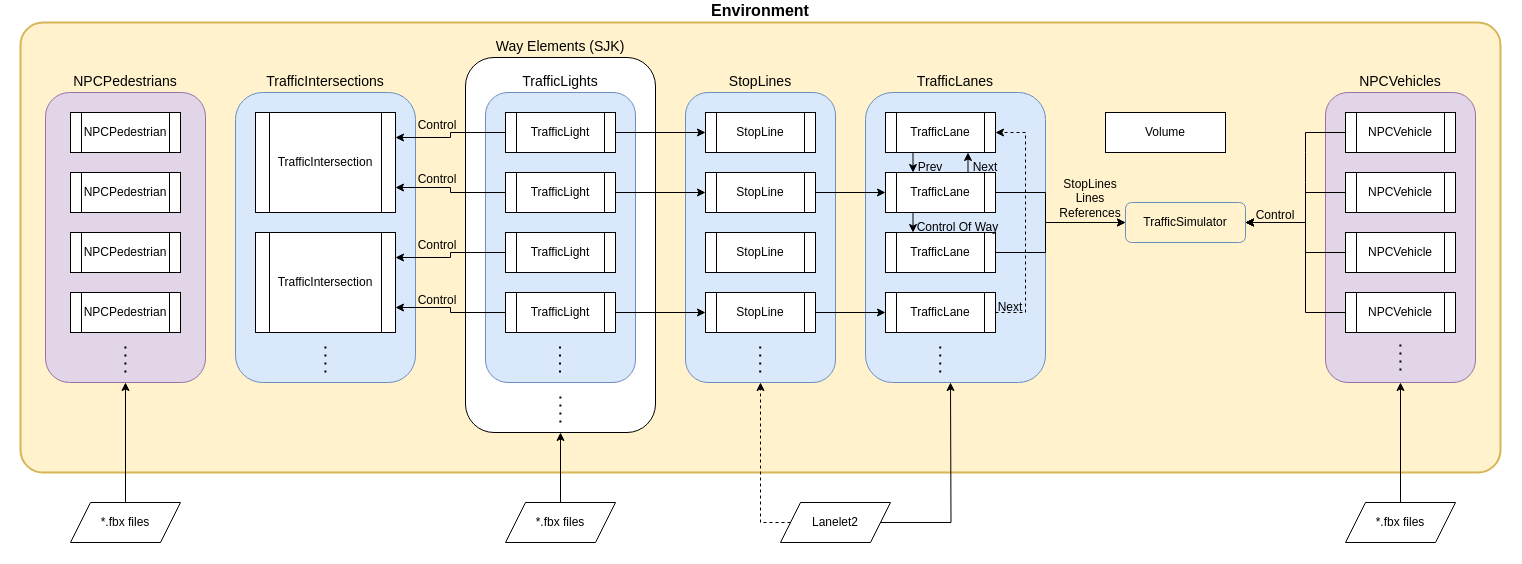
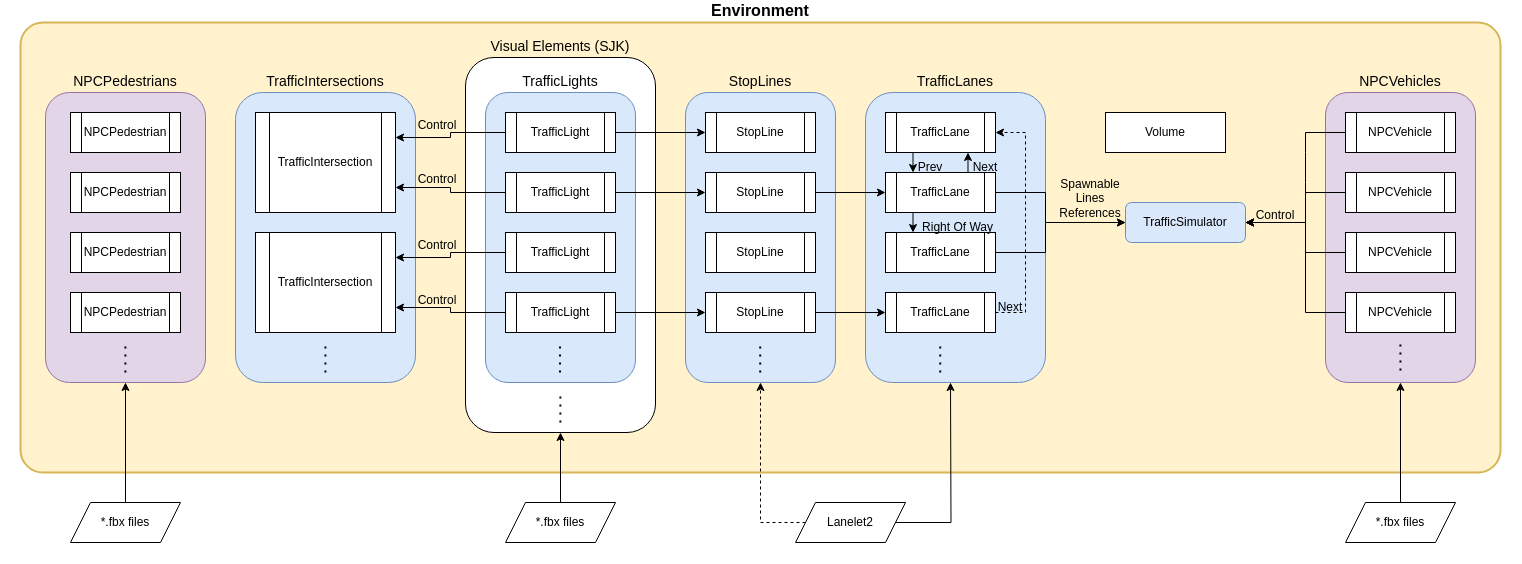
node "Way Elements (SJK)": label "Way Elements (SJK)" -> "Visual Elements (SJK)"
node "StopLines Lines References": label "StopLines Lines References" -> "Spawnable Lines References"
node "TrafficSimulator": fillcolor #fff2cc -> #dae8fc
node "Control Of Way": label "Control Of Way" -> "Right Of Way"
node "Lanelet2": moved (836, 523) -> (851, 523)
